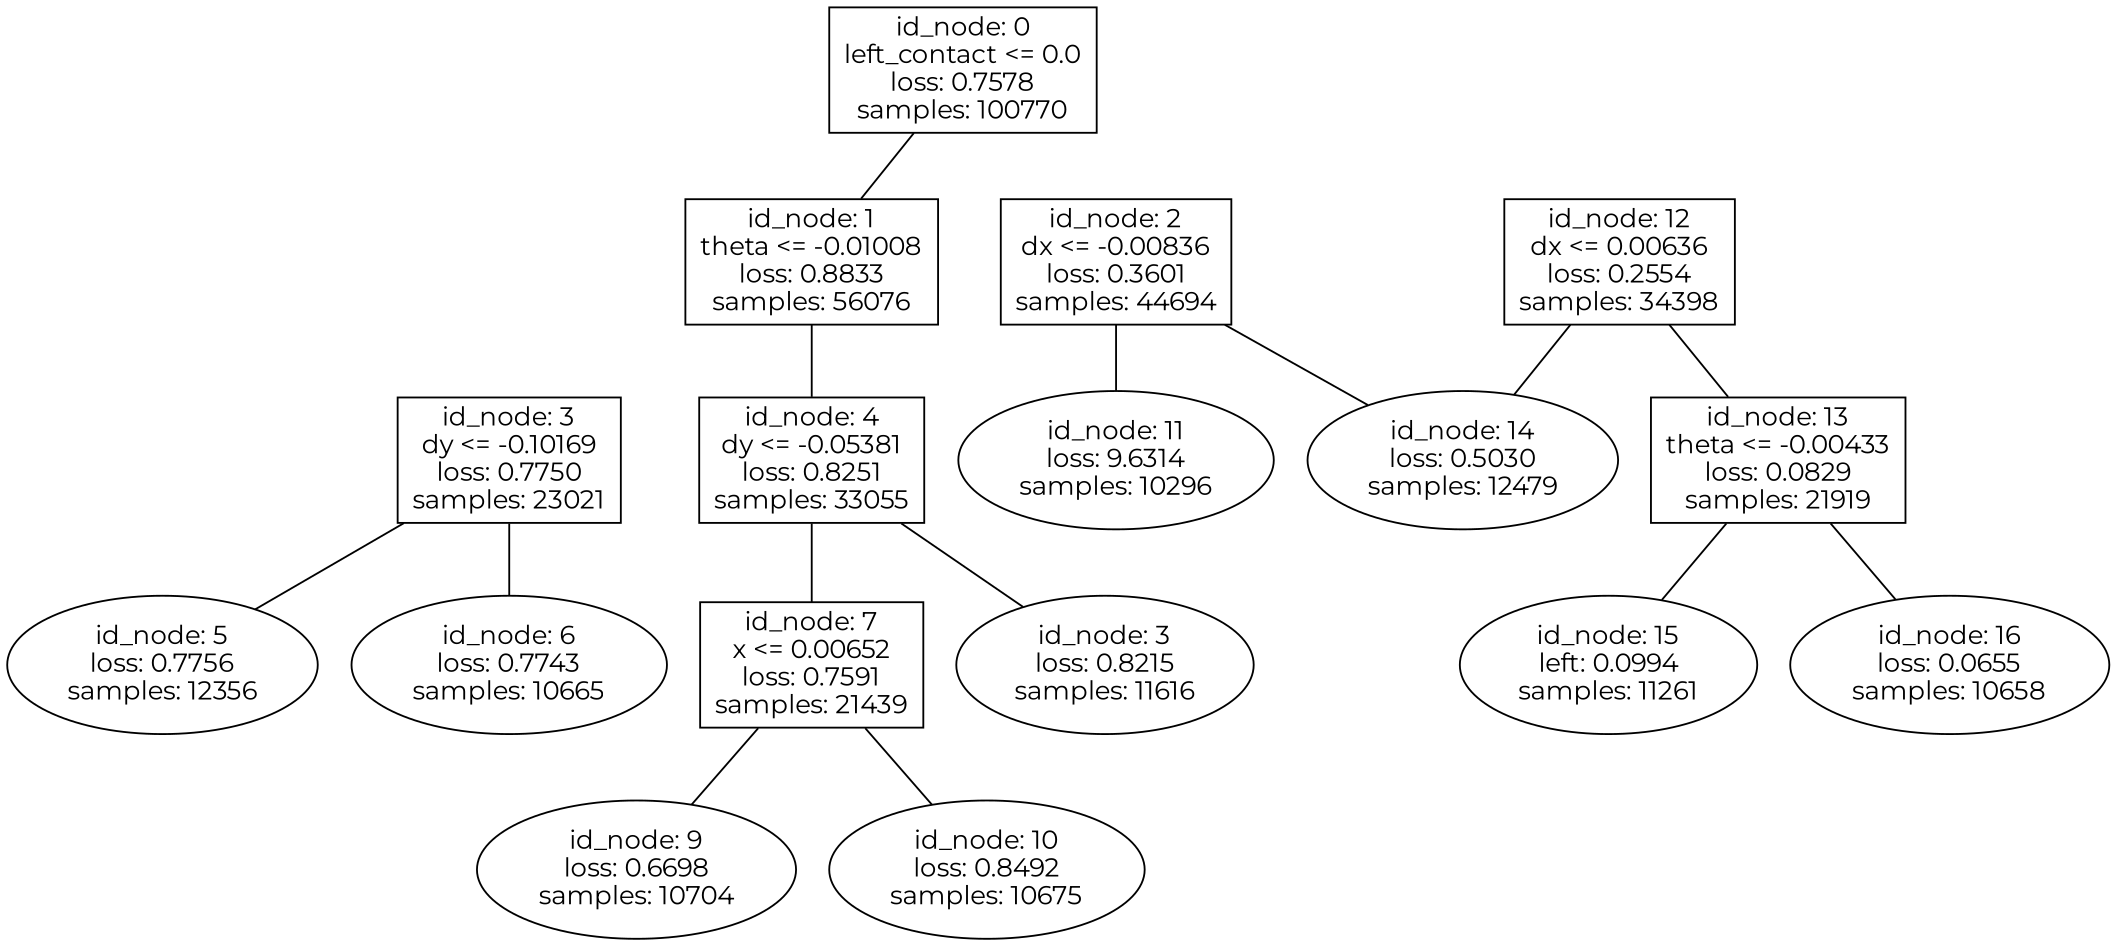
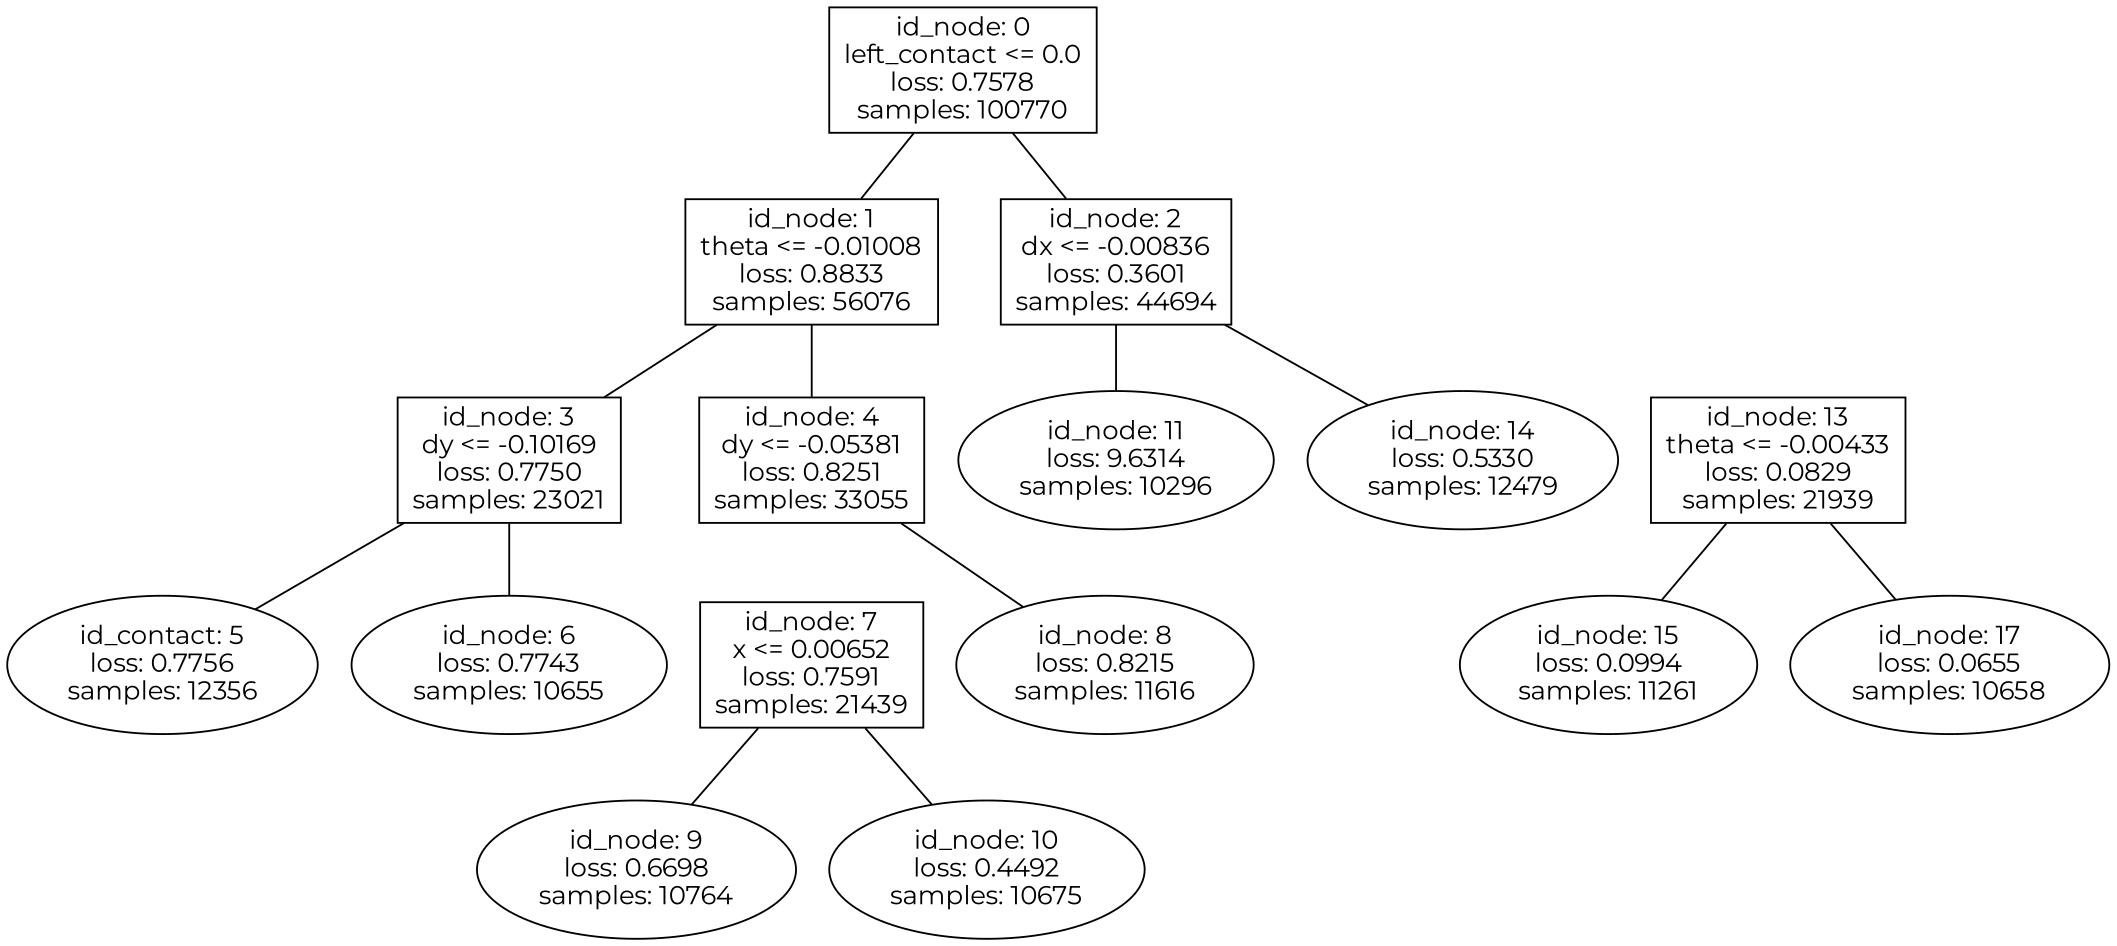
edge "id_node: 0 left_contact <= 0.0 loss: 0.7578 samples: 100770" -- "id_node: 2 dx <= -0.00836 loss: 0.3601 samples: 44694": added
node "id_node: 12 dx <= 0.00636 loss: 0.2554 samples: 34398": removed
edge "id_node: 1 theta <= -0.01008 loss: 0.8833 samples: 56076" -- "id_node: 3 dy <= -0.10169 loss: 0.7750 samples: 23021": added
node "id_node: 14 loss: 0.5030 samples: 12479": label "id_node: 14 loss: 0.5030 samples: 12479" -> "id_node: 14 loss: 0.5330 samples: 12479"
node "id_node: 13 theta <= -0.00433 loss: 0.0829 samples: 21919": label "id_node: 13 theta <= -0.00433 loss: 0.0829 samples: 21919" -> "id_node: 13 theta <= -0.00433 loss: 0.0829 samples: 21939"
edge "id_node: 4 dy <= -0.05381 loss: 0.8251 samples: 33055" -- "id_node: 7 x <= 0.00652 loss: 0.7591 samples: 21439": removed
node "id_node: 5 loss: 0.7756 samples: 12356": label "id_node: 5 loss: 0.7756 samples: 12356" -> "id_contact: 5 loss: 0.7756 samples: 12356"
node "id_node: 6 loss: 0.7743 samples: 10665": label "id_node: 6 loss: 0.7743 samples: 10665" -> "id_node: 6 loss: 0.7743 samples: 10655"
node "id_node: 3 loss: 0.8215 samples: 11616": label "id_node: 3 loss: 0.8215 samples: 11616" -> "id_node: 8 loss: 0.8215 samples: 11616"
node "id_node: 15 left: 0.0994 samples: 11261": label "id_node: 15 left: 0.0994 samples: 11261" -> "id_node: 15 loss: 0.0994 samples: 11261"
node "id_node: 16 loss: 0.0655 samples: 10658": label "id_node: 16 loss: 0.0655 samples: 10658" -> "id_node: 17 loss: 0.0655 samples: 10658"
node "id_node: 9 loss: 0.6698 samples: 10704": label "id_node: 9 loss: 0.6698 samples: 10704" -> "id_node: 9 loss: 0.6698 samples: 10764"
node "id_node: 10 loss: 0.8492 samples: 10675": label "id_node: 10 loss: 0.8492 samples: 10675" -> "id_node: 10 loss: 0.4492 samples: 10675"
